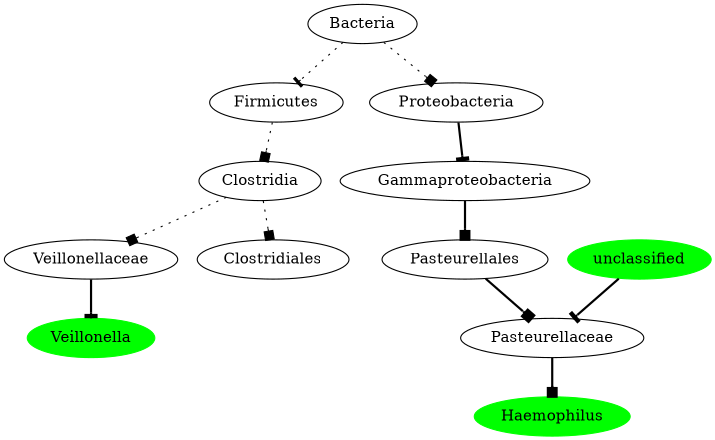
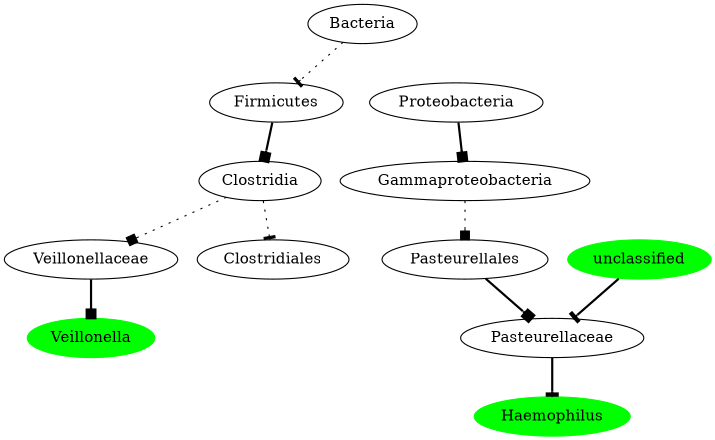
edge "Bacteria" -> "Proteobacteria": removed
edge "Firmicutes" -> "Clostridia": style dotted -> bold
edge "Proteobacteria" -> "Gammaproteobacteria": arrowhead tee -> box
edge "Clostridia" -> "Clostridiales": arrowhead box -> tee
edge "Gammaproteobacteria" -> "Pasteurellales": style bold -> dotted
edge "Veillonellaceae" -> "Veillonella": arrowhead tee -> box
edge "Pasteurellaceae" -> "Haemophilus": arrowhead box -> tee
